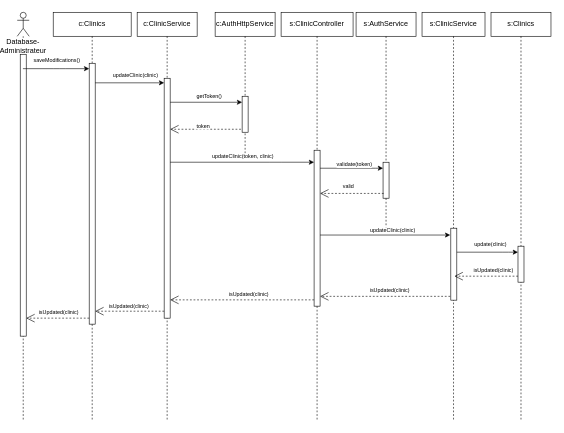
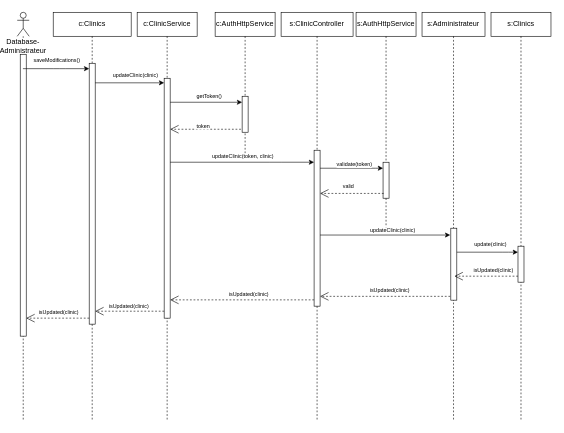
node "s:AuthService": label "s:AuthService" -> "s:AuthHttpService"
node "s:ClinicService": label "s:ClinicService" -> "s:Administrateur"
